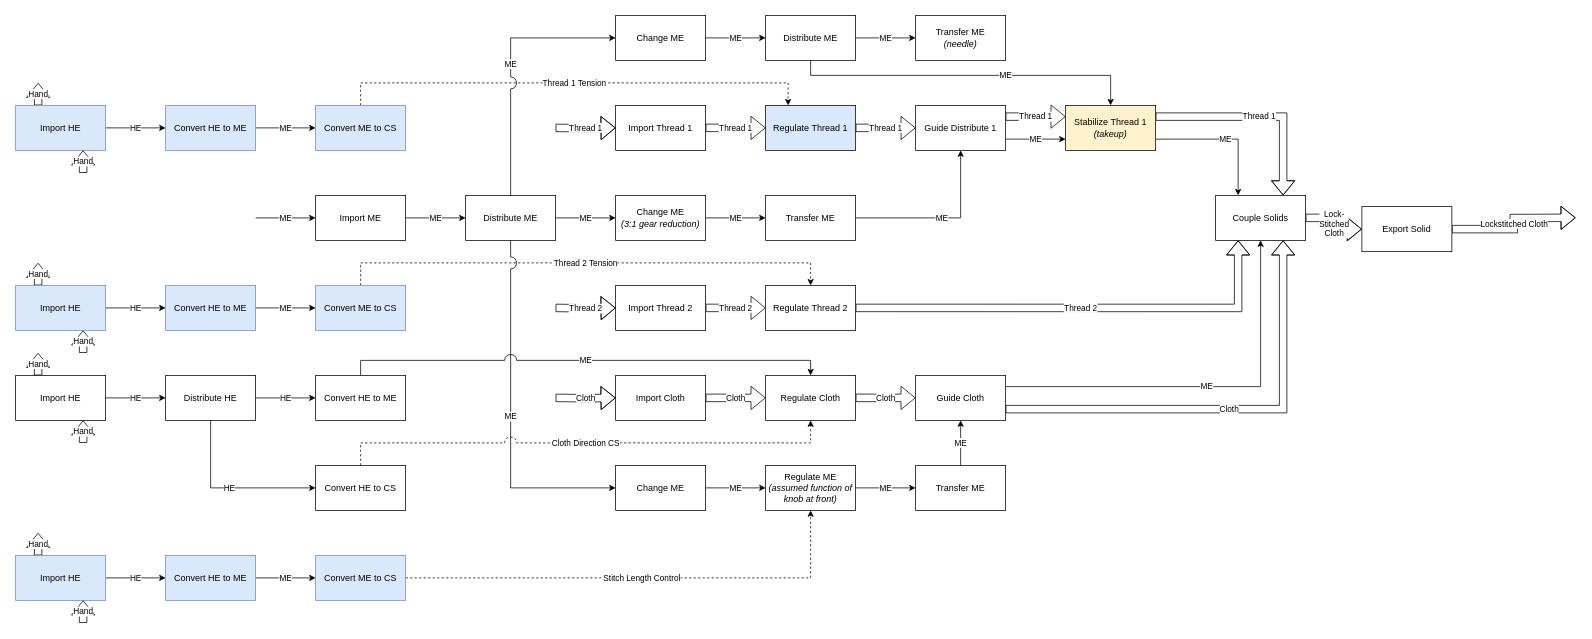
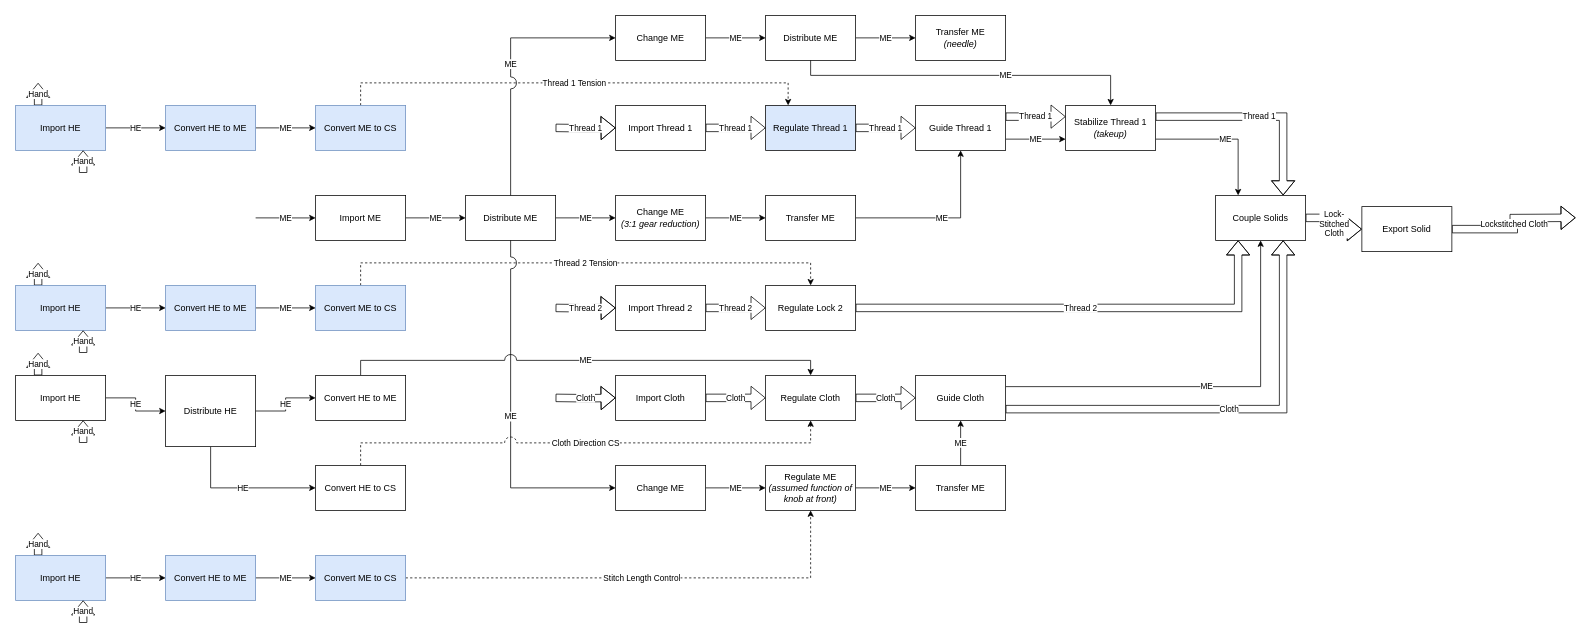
node "Guide Distribute 1": label "Guide Distribute 1" -> "Guide Thread 1"
node "Stabilize Thread 1 (takeup)": fillcolor #fff2cc -> #ffffff
node "Regulate Thread 2": label "Regulate Thread 2" -> "Regulate Lock 2"
node "Distribute HE": size 90x45 -> 90x71
